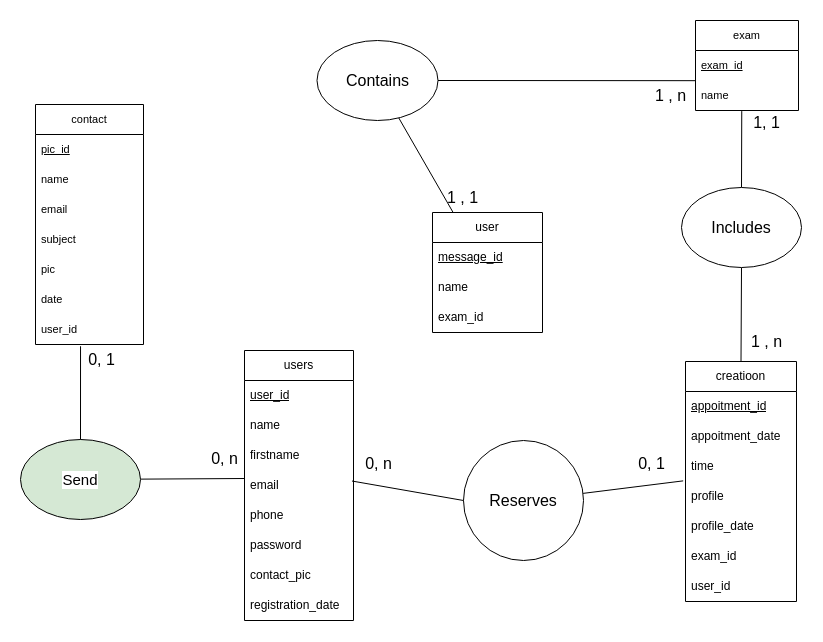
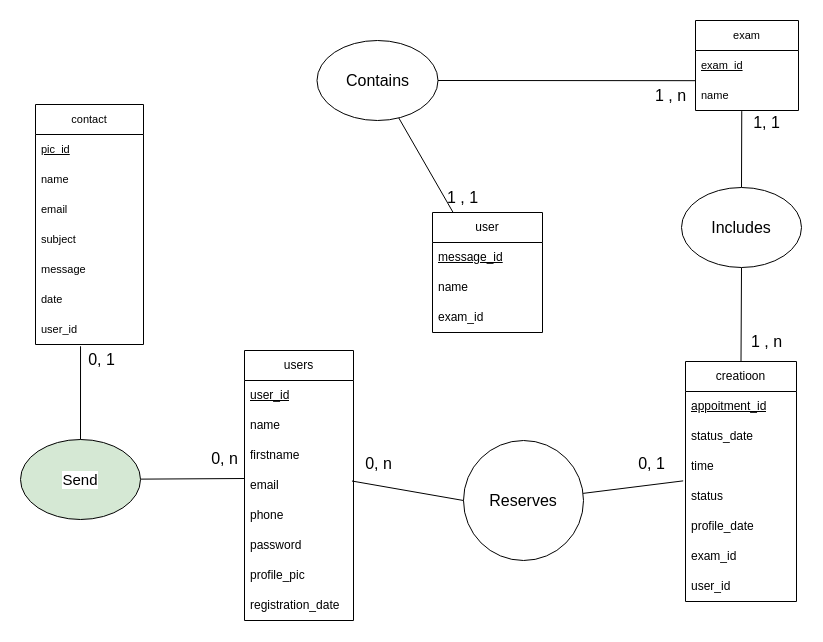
node "pic": label "pic" -> "message"
node "appoitment_date": label "appoitment_date" -> "status_date"
node "profile": label "profile" -> "status"
node "contact_pic": label "contact_pic" -> "profile_pic"
